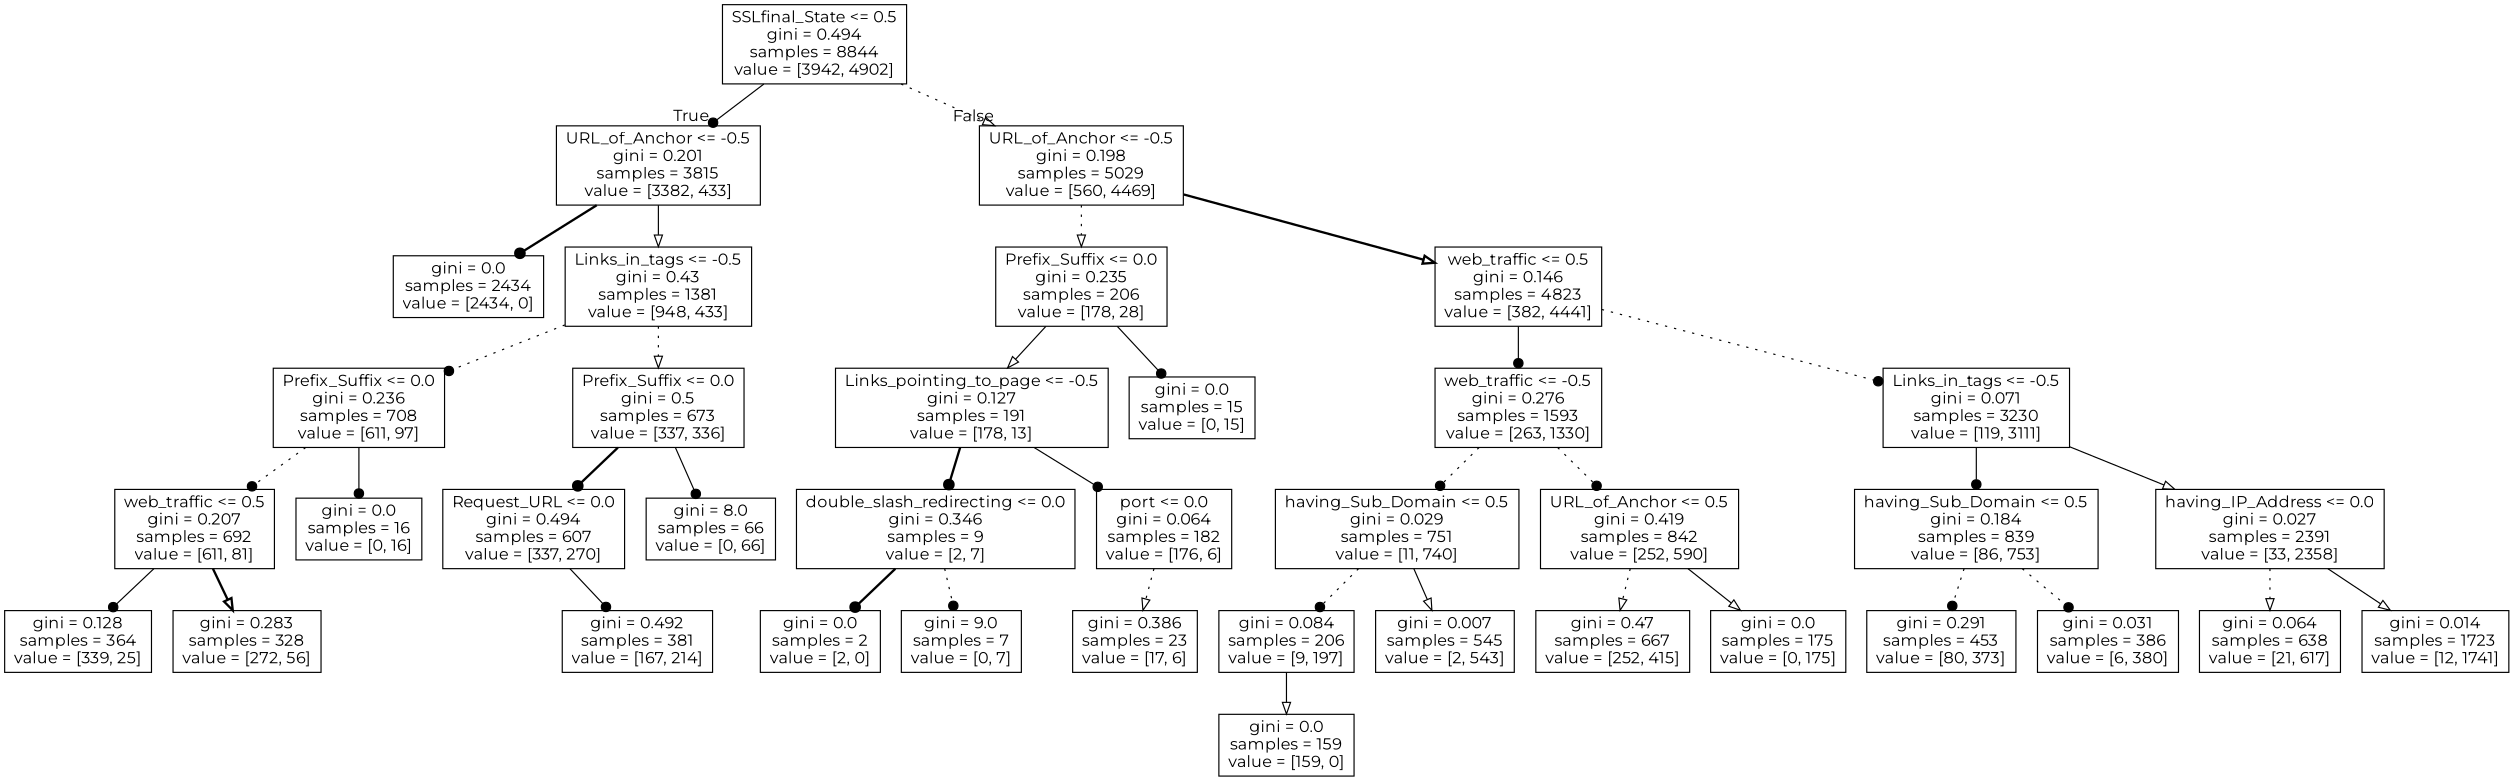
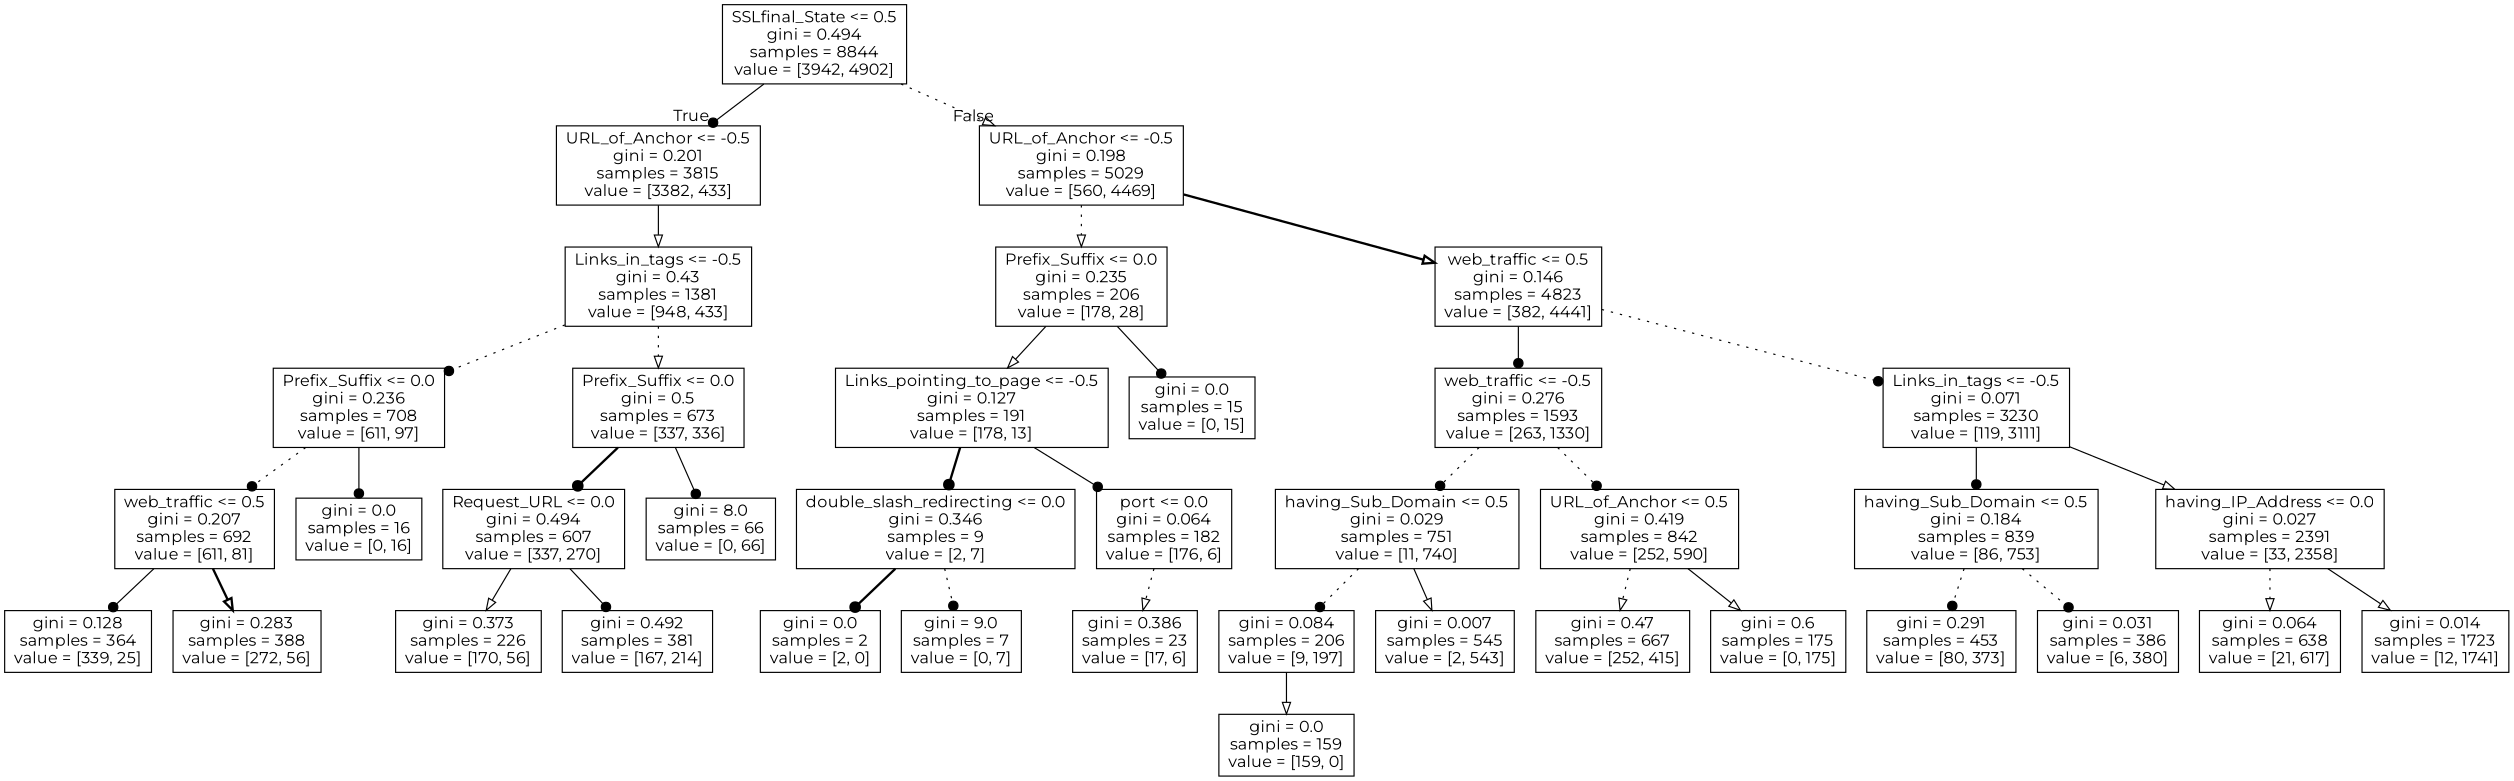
node "gini = 0.0 samples = 2434 value = [2434, 0]": removed
node "gini = 0.283 samples = 328 value = [272, 56]": label "gini = 0.283 samples = 328 value = [272, 56]" -> "gini = 0.283 samples = 388 value = [272, 56]"
node "gini = 0.373 samples = 226 value = [170, 56]": added
node "gini = 0.0 samples = 175 value = [0, 175]": label "gini = 0.0 samples = 175 value = [0, 175]" -> "gini = 0.6 samples = 175 value = [0, 175]"
